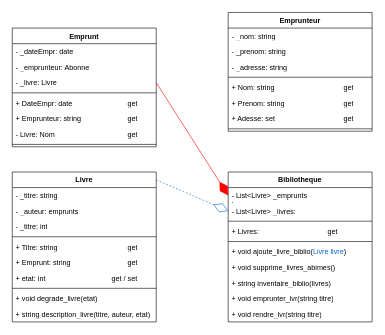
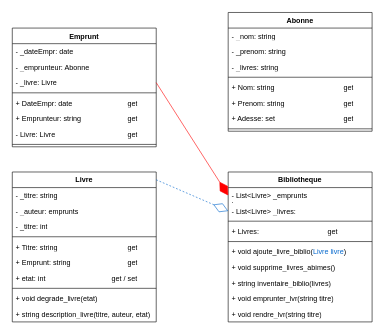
node "Emprunteur": label "Emprunteur" -> "Abonne"
node "- _adresse: string": label "- _adresse: string" -> "- _livres: string"
node "- Livre: Nom get": label "- Livre: Nom get" -> "- Livre: Livre get"
